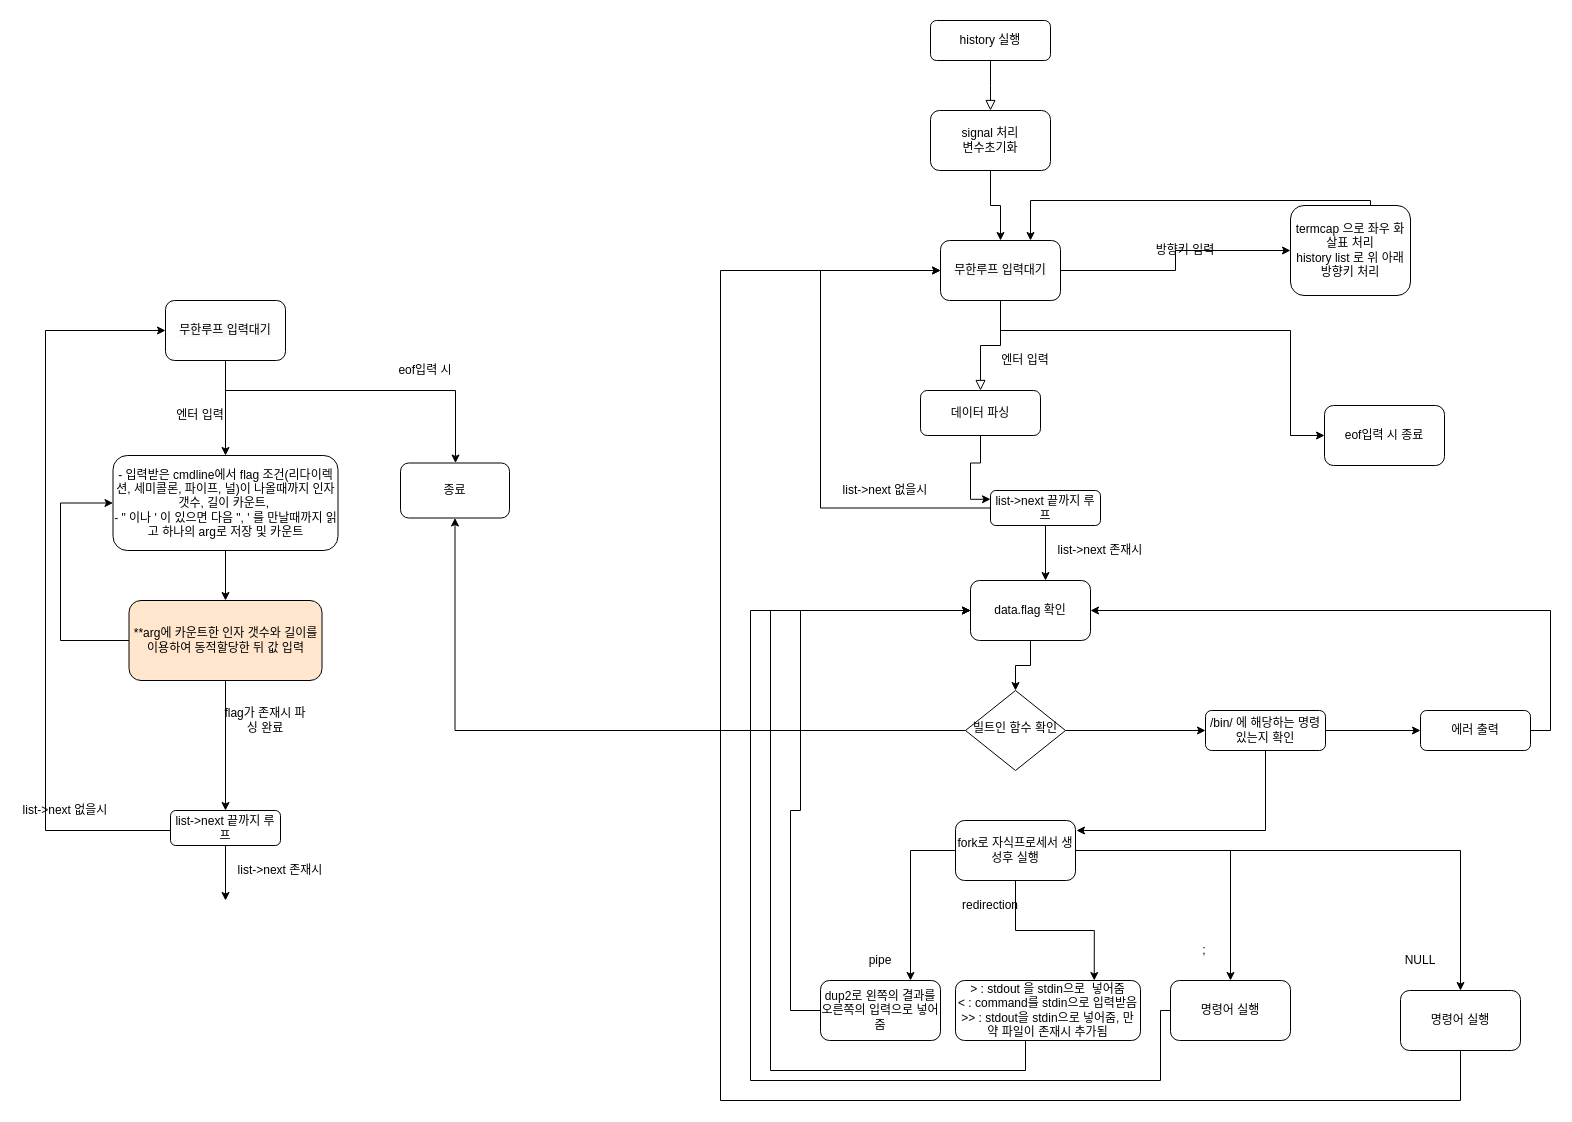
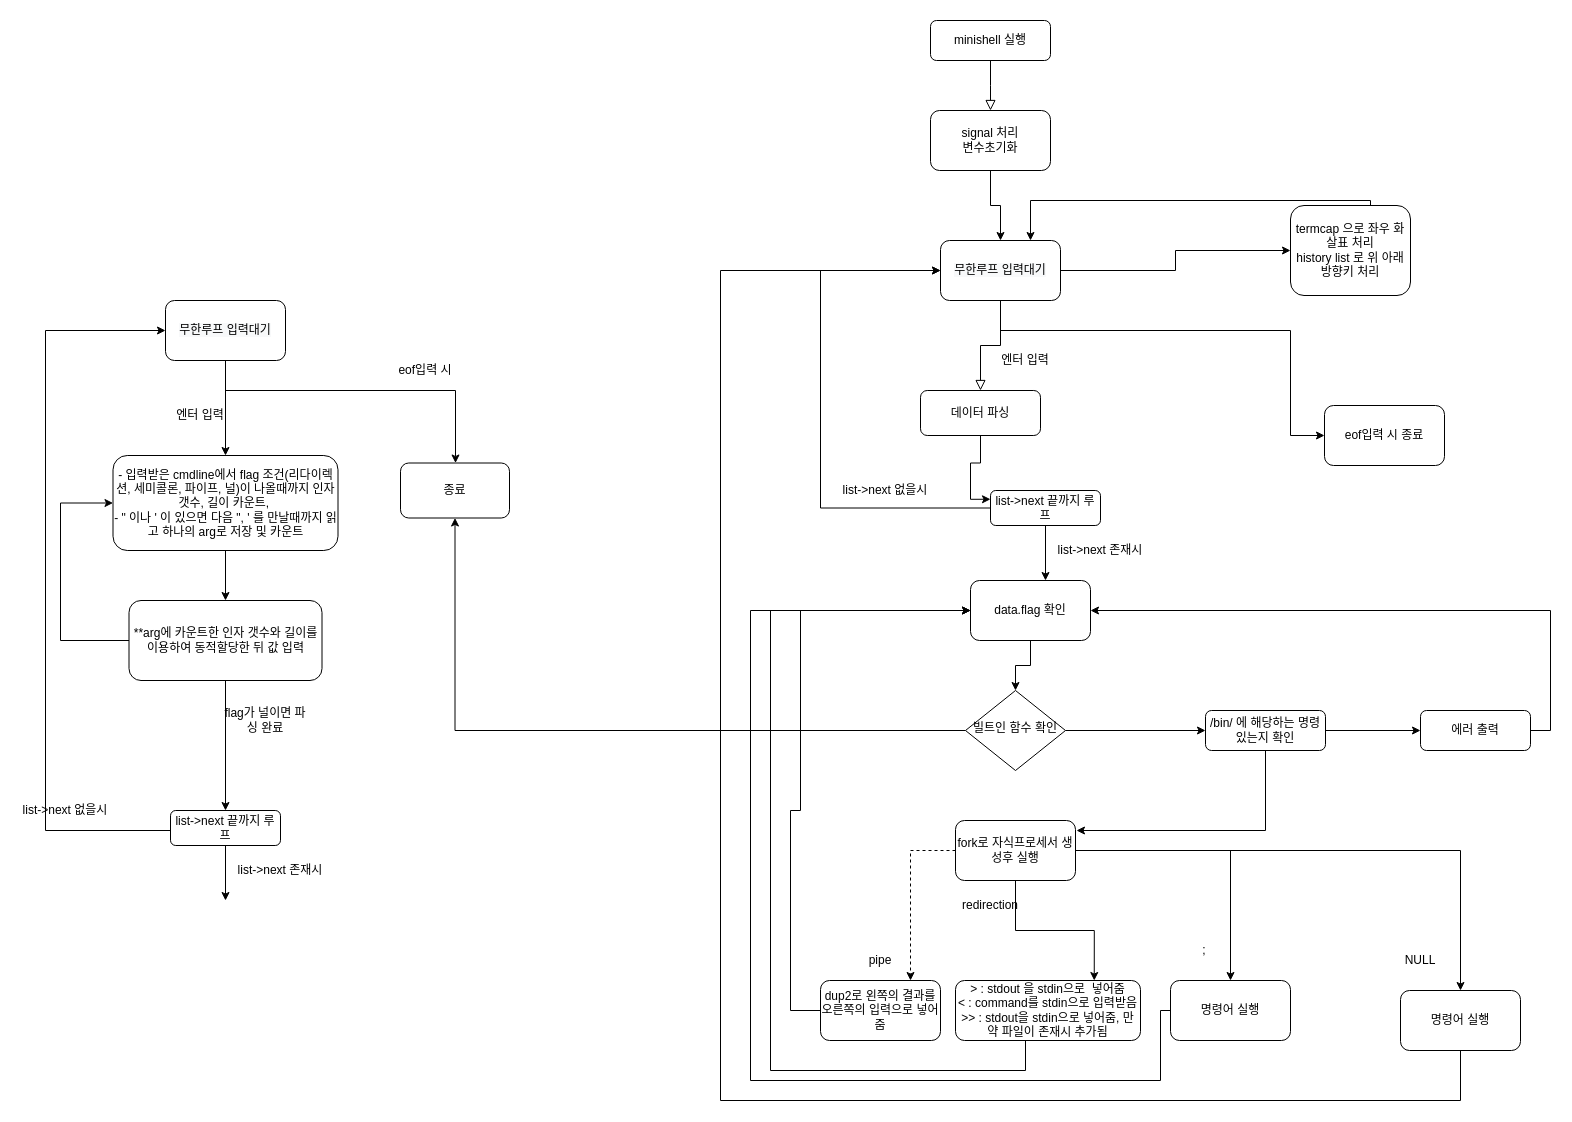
node "history 실행": label "history 실행" -> "minishell 실행"
node "방향키 입력": removed
node "**arg에 카운트한 인자 갯수와 길이를 이용하여 동적할당한 뒤 값 입력": fillcolor #ffe6cc -> #ffffff
node "flag가 존재시 파싱 완료": label "flag가 존재시 파싱 완료" -> "flag가 널이면 파싱 완료"
edge "fork로 자식프로세서 생성후 실행" -> "dup2로 왼쪽의 결과를 오른쪽의 입력으로 넣어줌": style solid -> dashed
